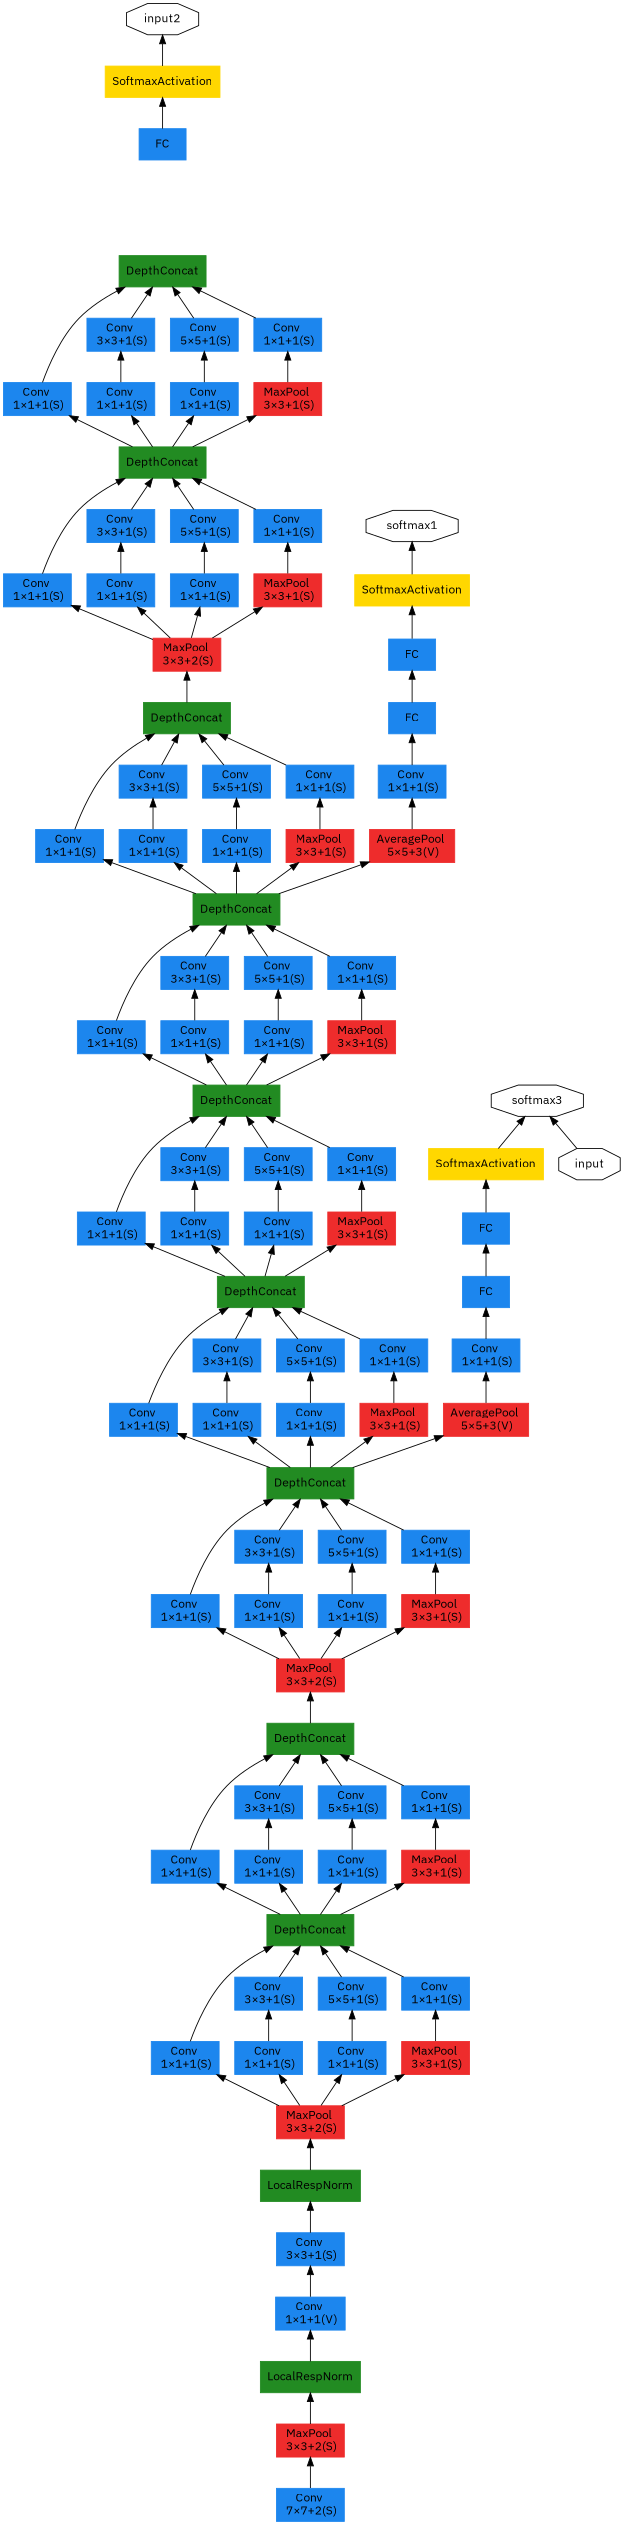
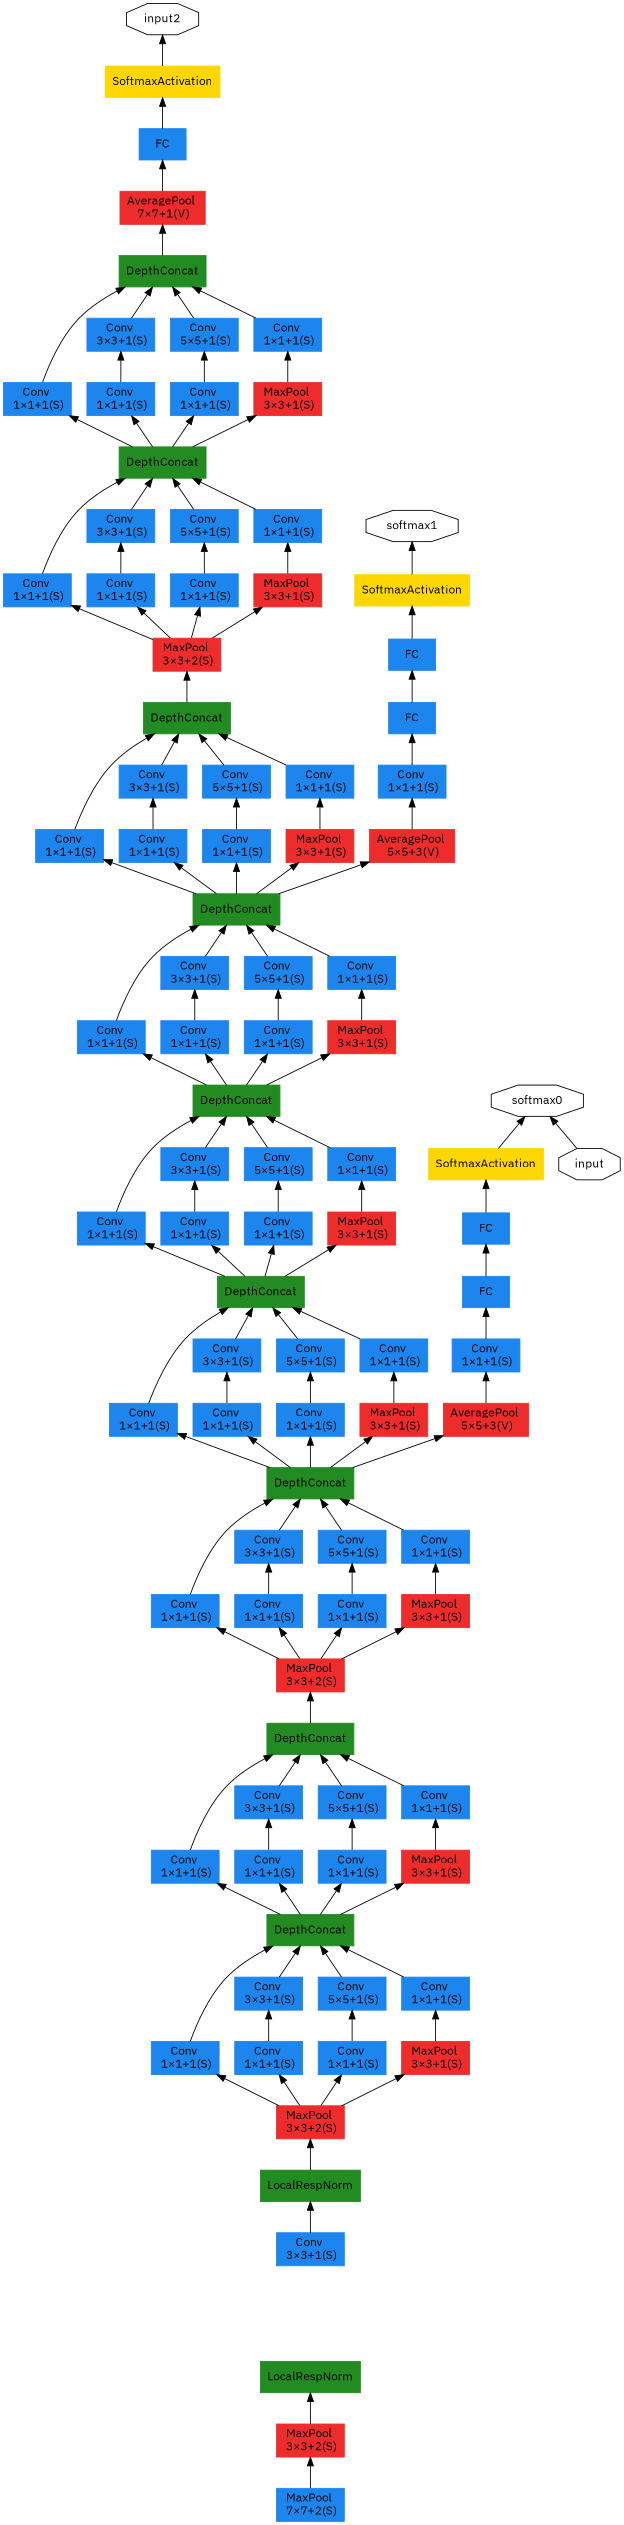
node "AveragePool 7×7+1(V)": added
node "softmax3": label "softmax3" -> "softmax0"
node "Conv 1×1+1(V)": removed
node "Conv 7×7+2(S)": label "Conv 7×7+2(S)" -> "MaxPool 7×7+2(S)"
